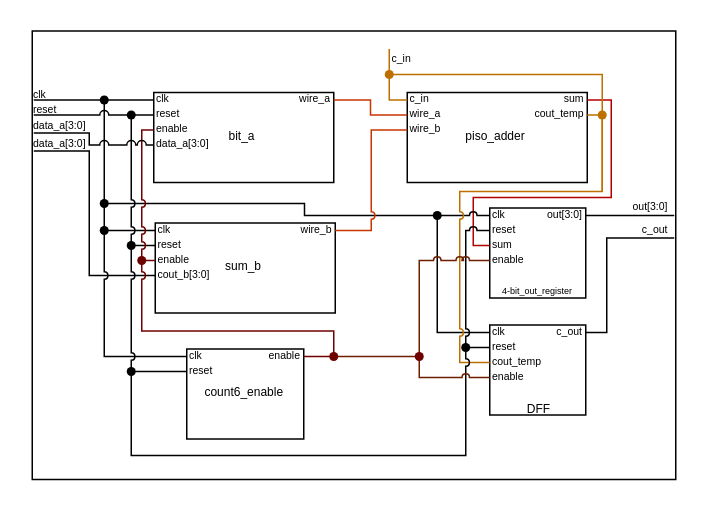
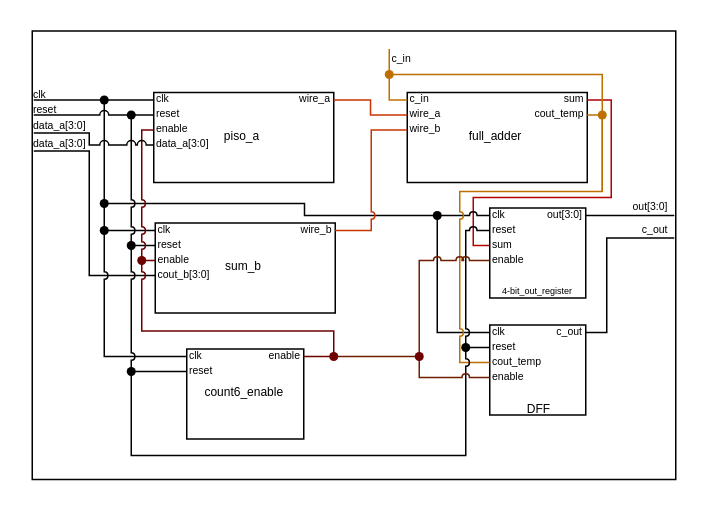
node "bit_a": label "bit_a" -> "piso_a"
node "piso_adder": label "piso_adder" -> "full_adder"
